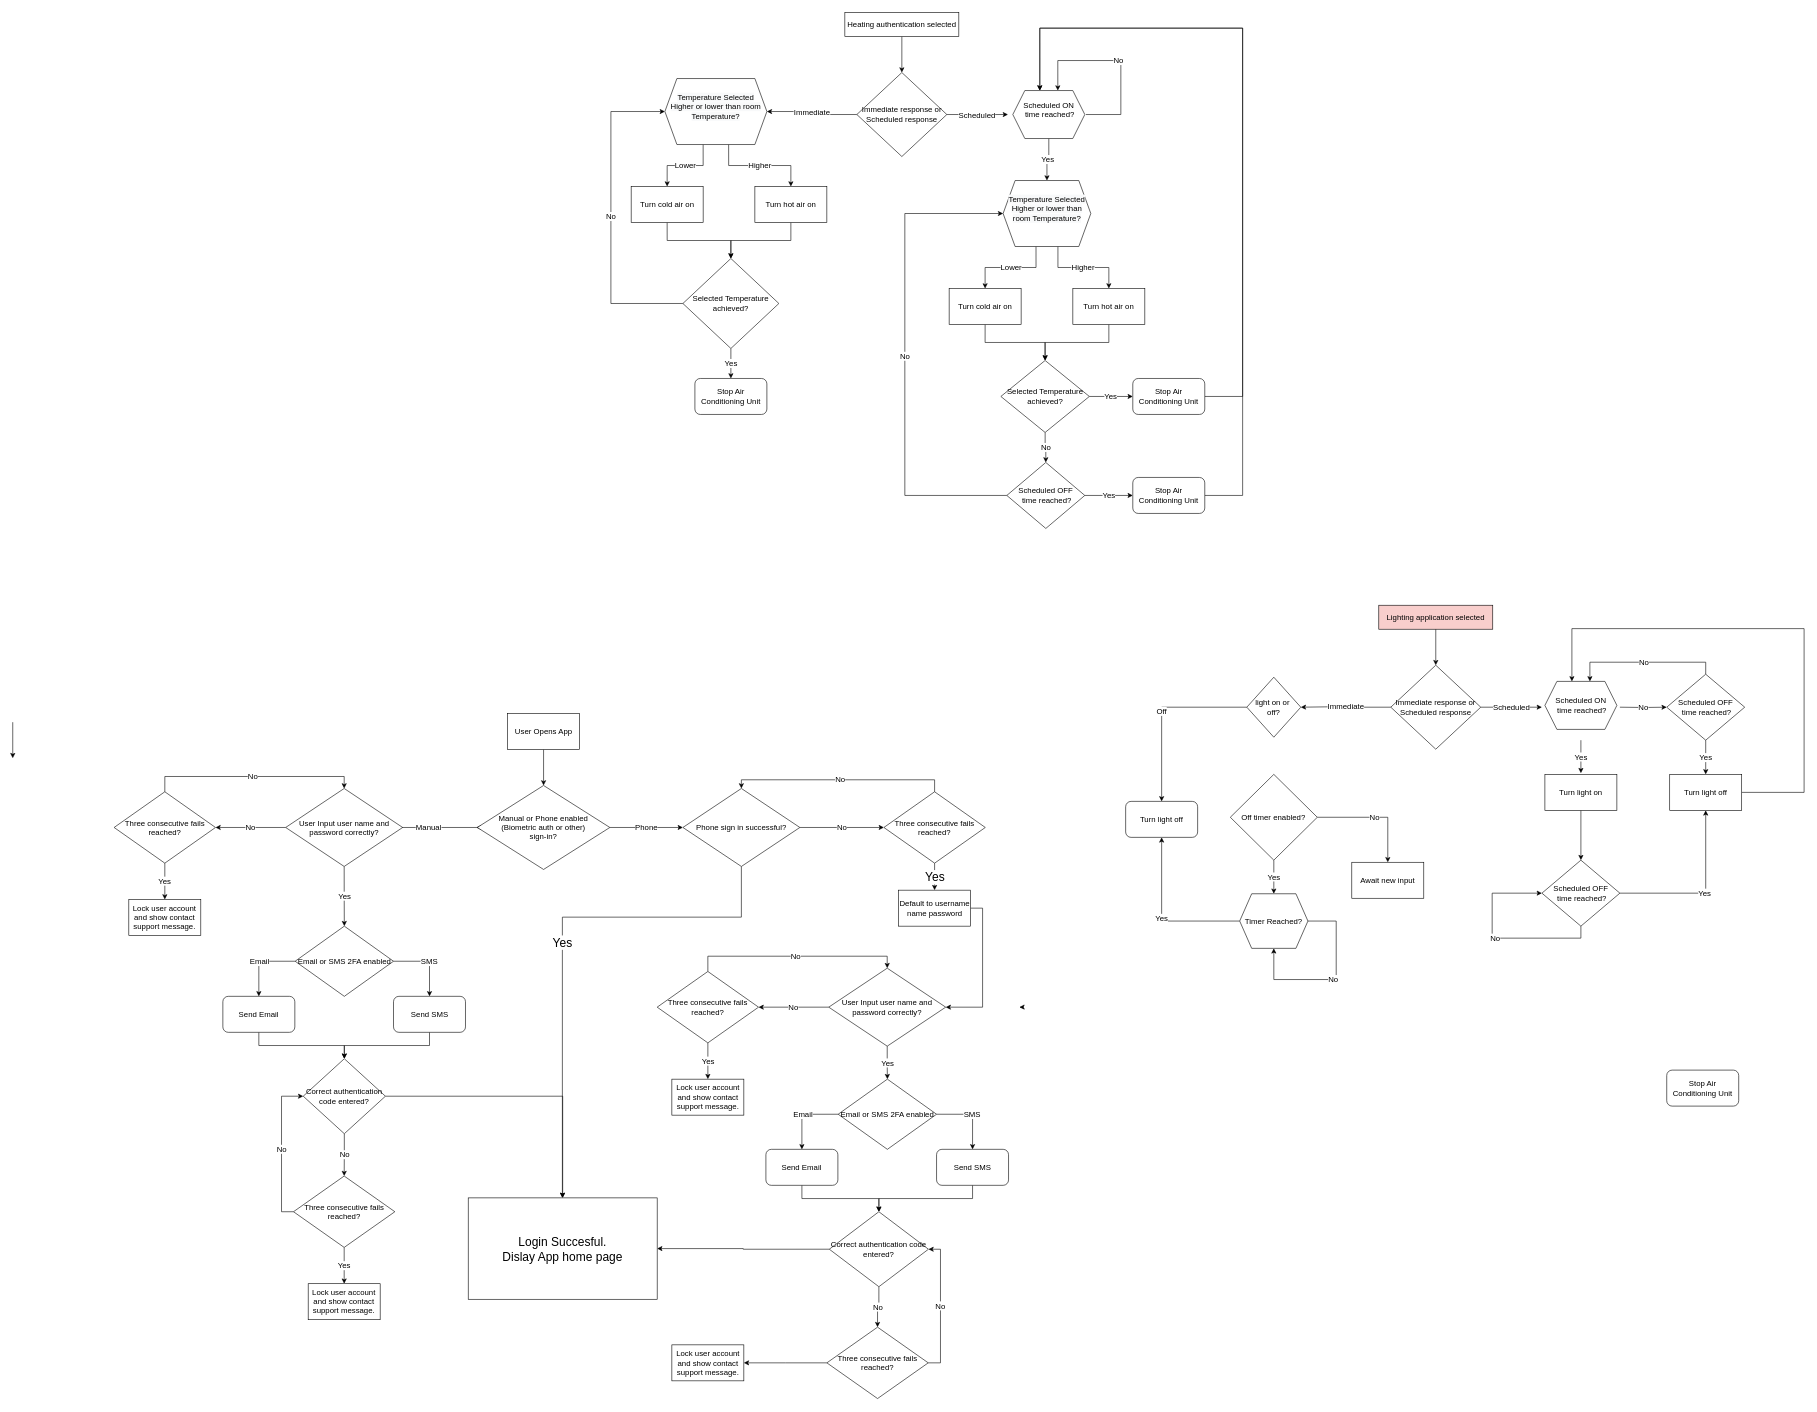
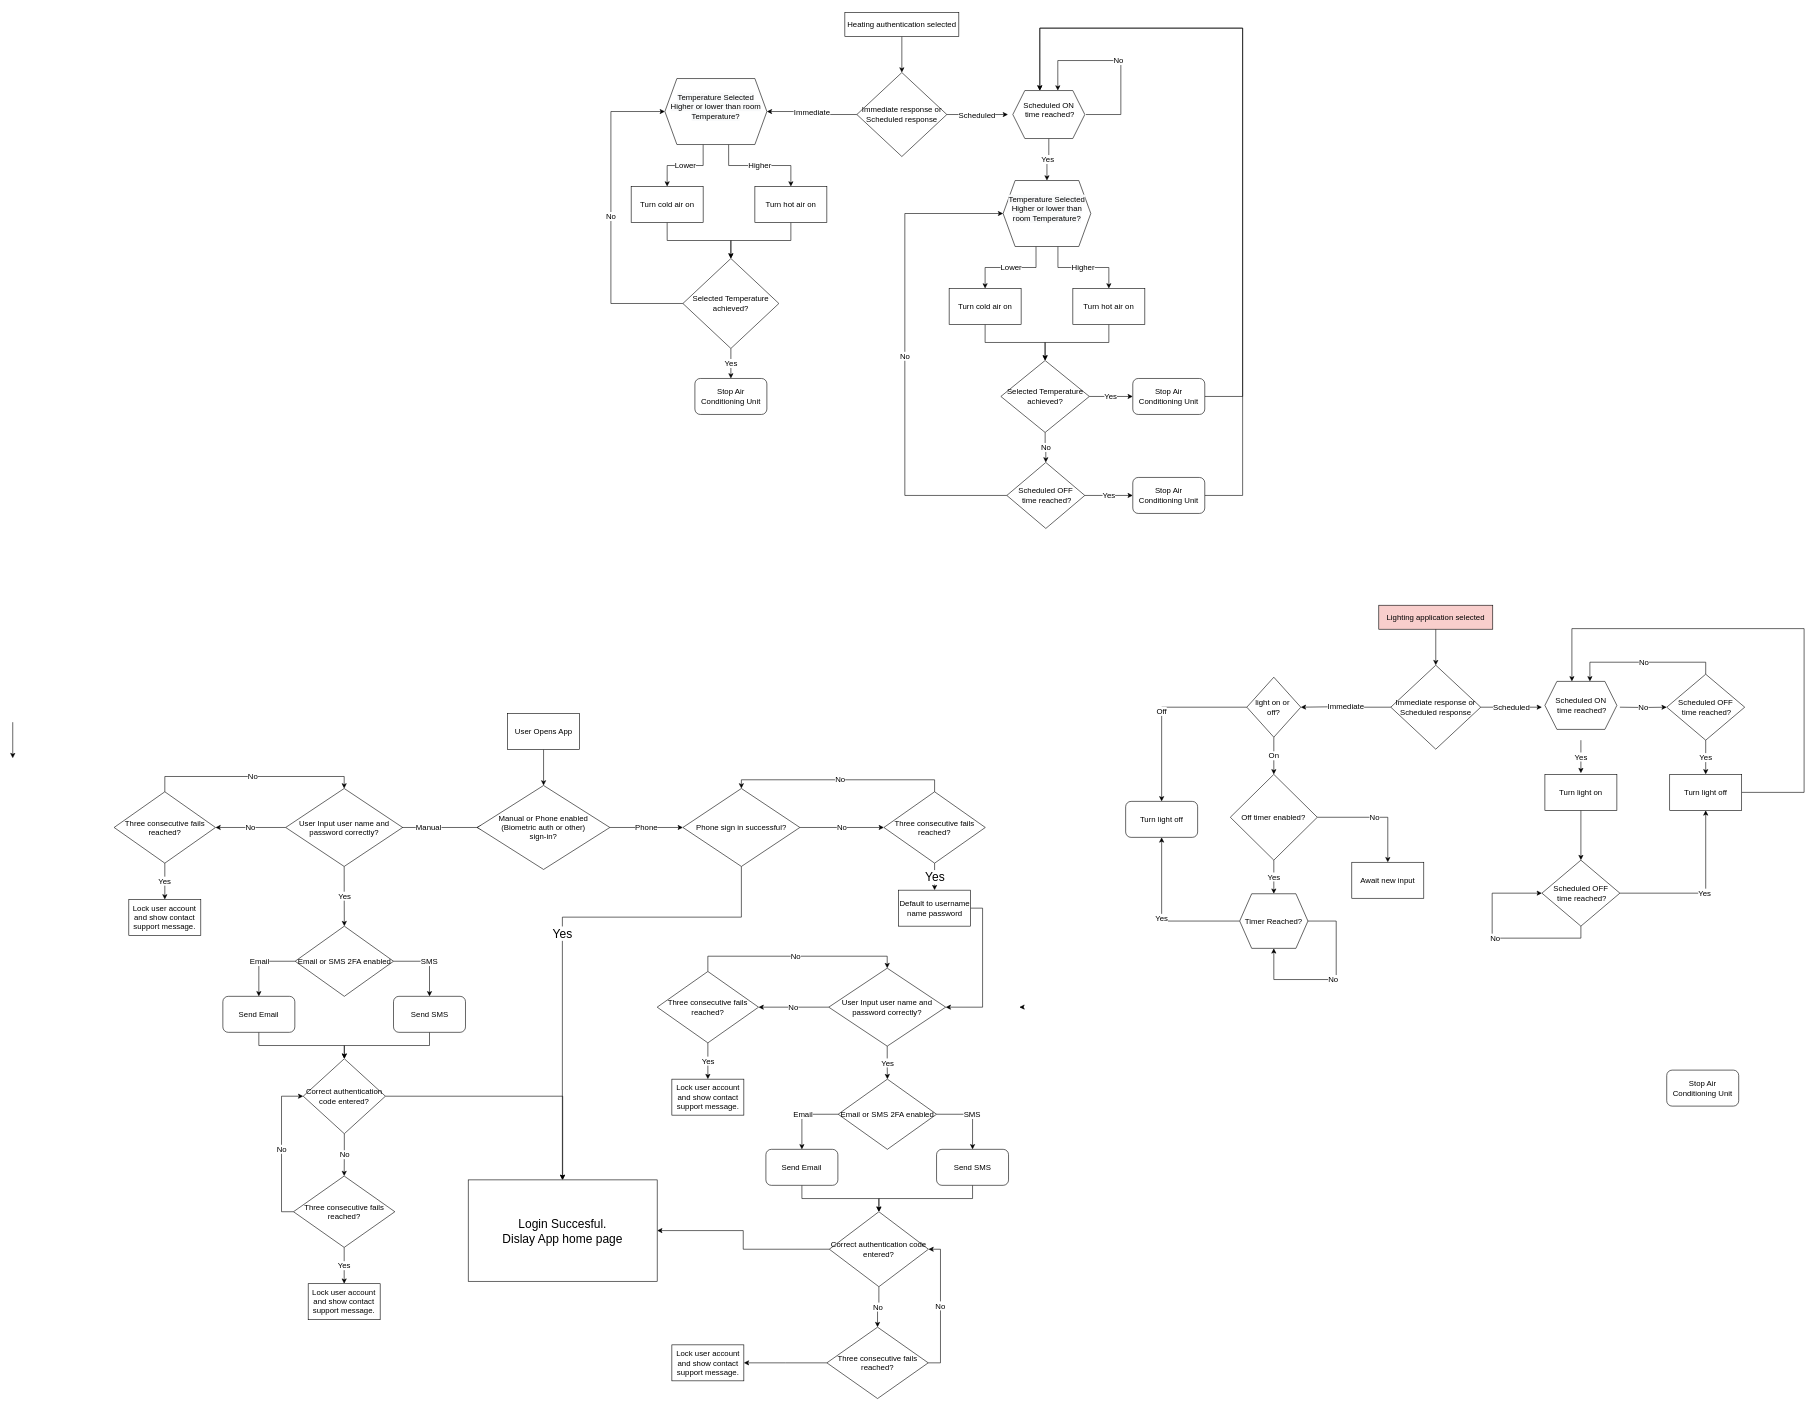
edge "light on or off?" -> "Off timer enabled?": added, label "On"
node "Login Succesful.Dislay App home page": moved (563, 1249) -> (563, 1231)
